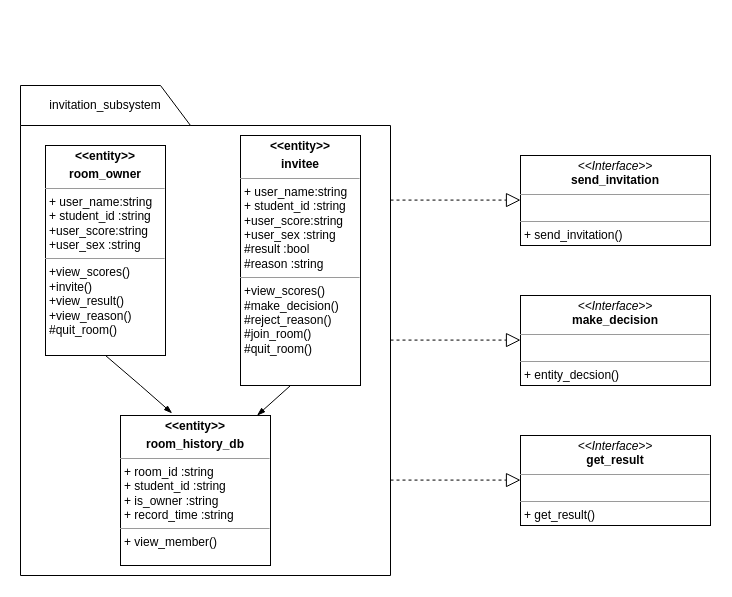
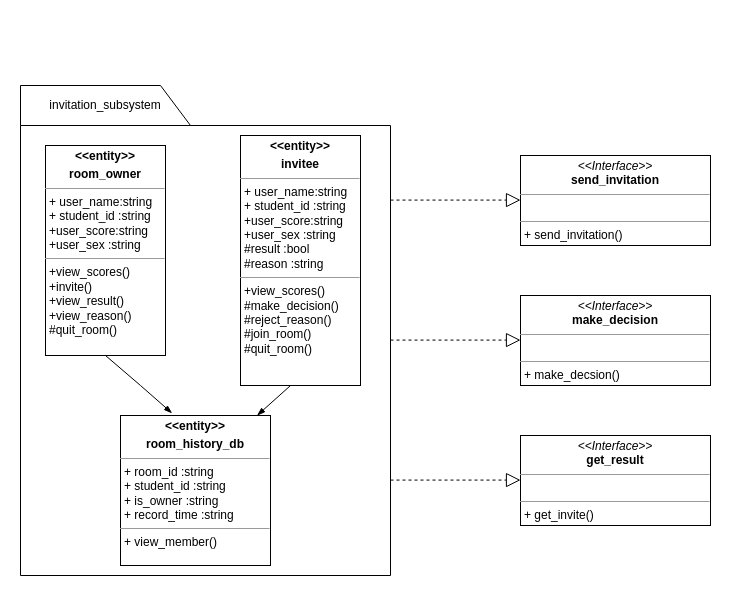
node "<<Interface>> make_decision + entity_decsion()": label "<<Interface>> make_decision + entity_decsion()" -> "<<Interface>> make_decision + make_decsion()"
node "<<Interface>> get_result + get_result()": label "<<Interface>> get_result + get_result()" -> "<<Interface>> get_result + get_invite()"
